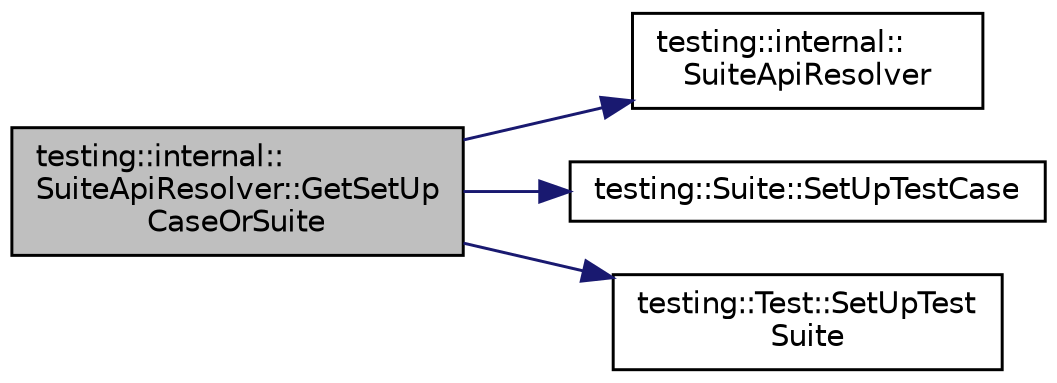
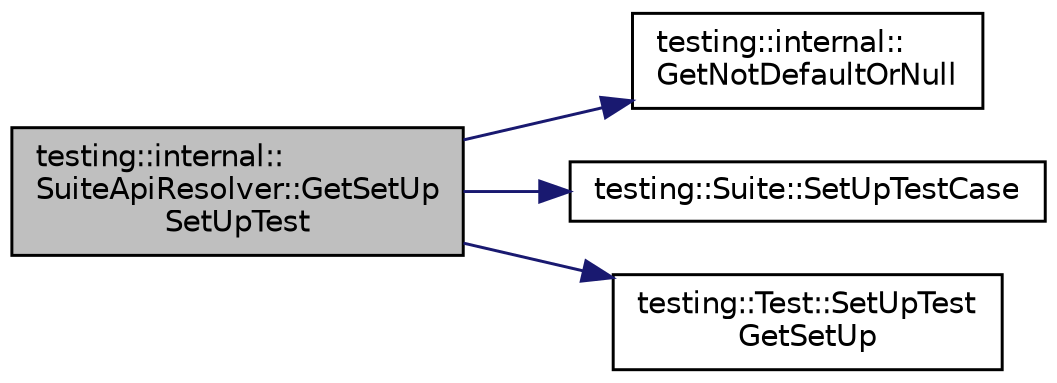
node "testing::internal:: SuiteApiResolver": label "testing::internal:: SuiteApiResolver" -> "testing::internal:: GetNotDefaultOrNull"
node "testing::internal:: SuiteApiResolver::GetSetUp CaseOrSuite": label "testing::internal:: SuiteApiResolver::GetSetUp CaseOrSuite" -> "testing::internal:: SuiteApiResolver::GetSetUp SetUpTest"
node "testing::Test::SetUpTest Suite": label "testing::Test::SetUpTest Suite" -> "testing::Test::SetUpTest GetSetUp"
